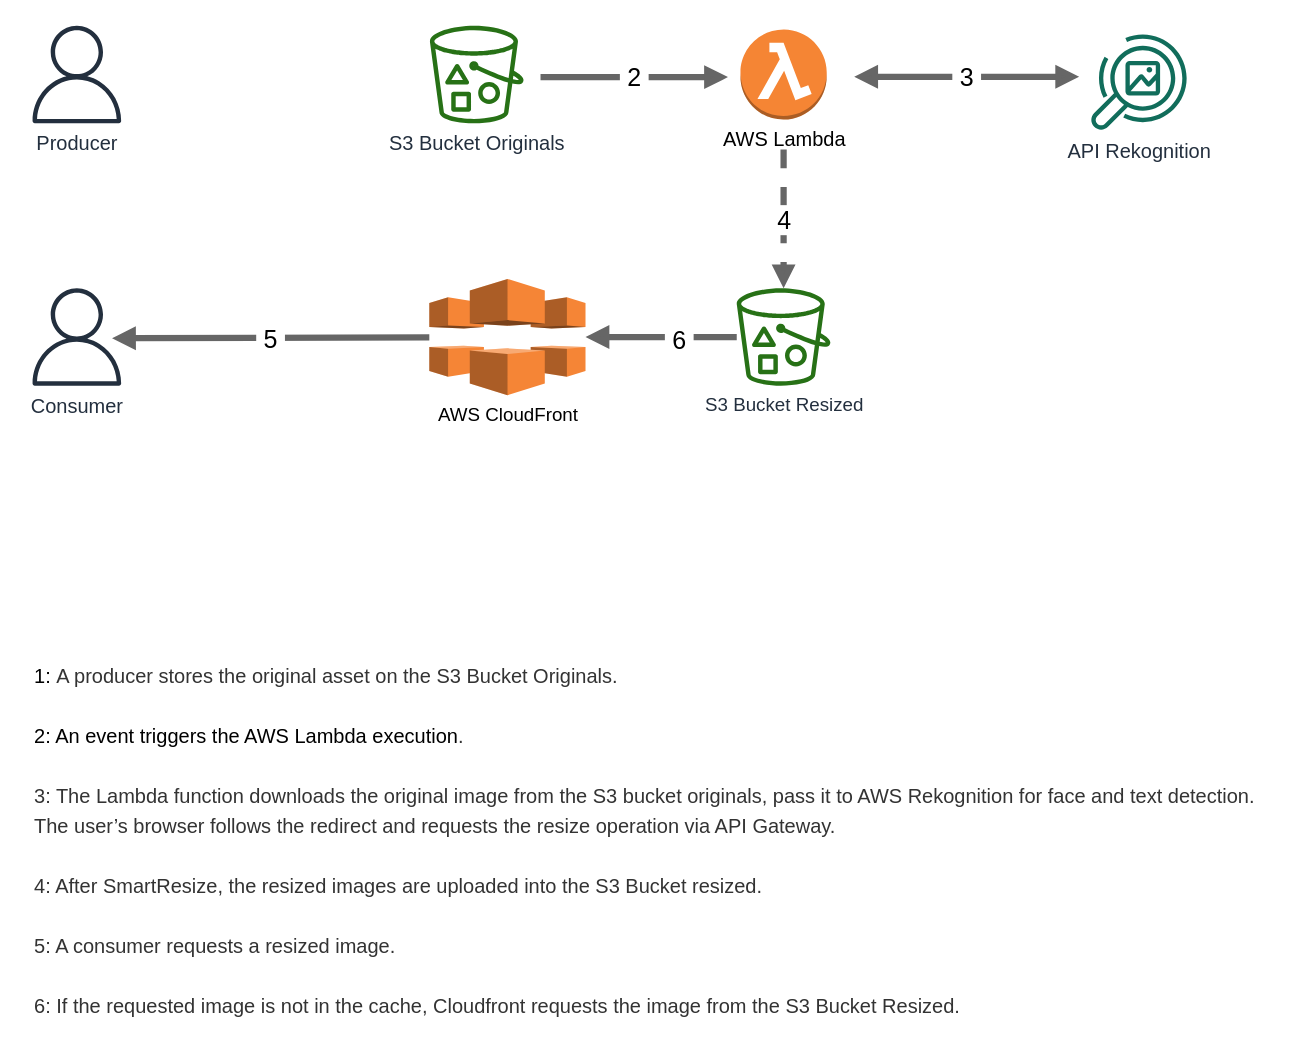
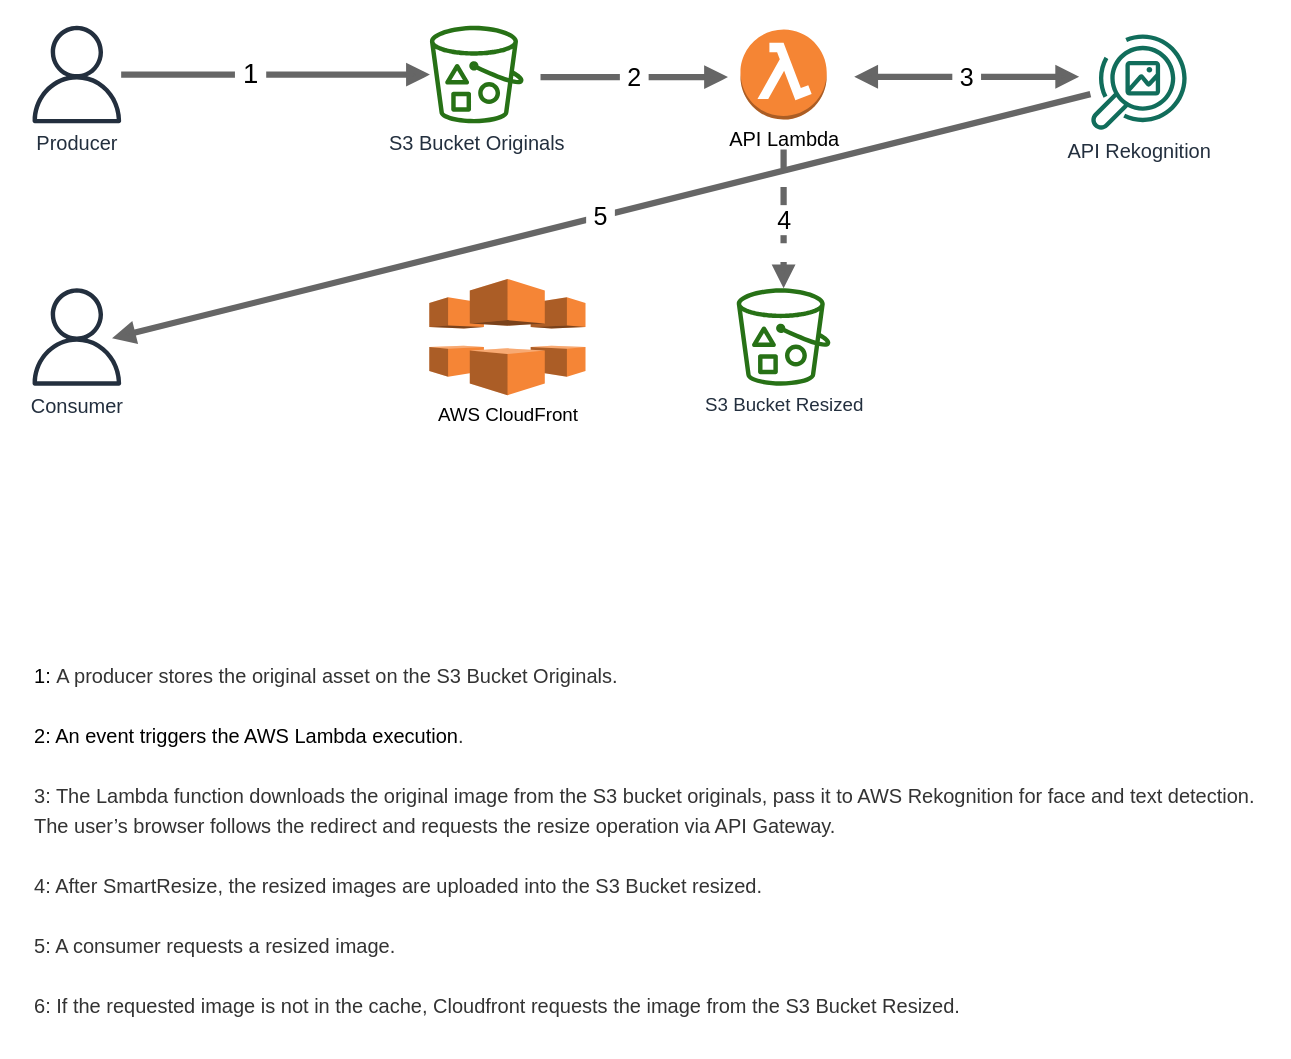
edge "Producer" -> "S3 Bucket Originals": added, label "1"
node "AWS Lambda": label "AWS Lambda" -> "API Lambda"
edge "S3 Bucket Resized" -> "AWS CloudFront": removed, label "6"
edge "AWS CloudFront" -> "Consumer": now "API Rekognition" -> "Consumer"
